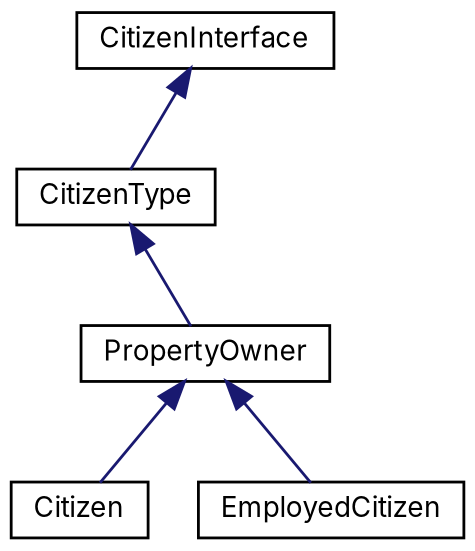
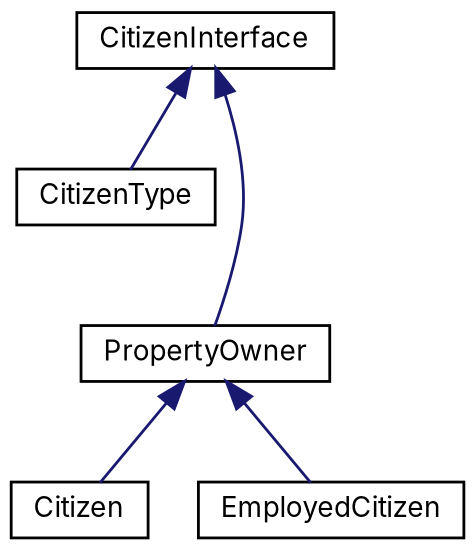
edge "PropertyOwner" -> "CitizenType": now "PropertyOwner" -> "CitizenInterface"
